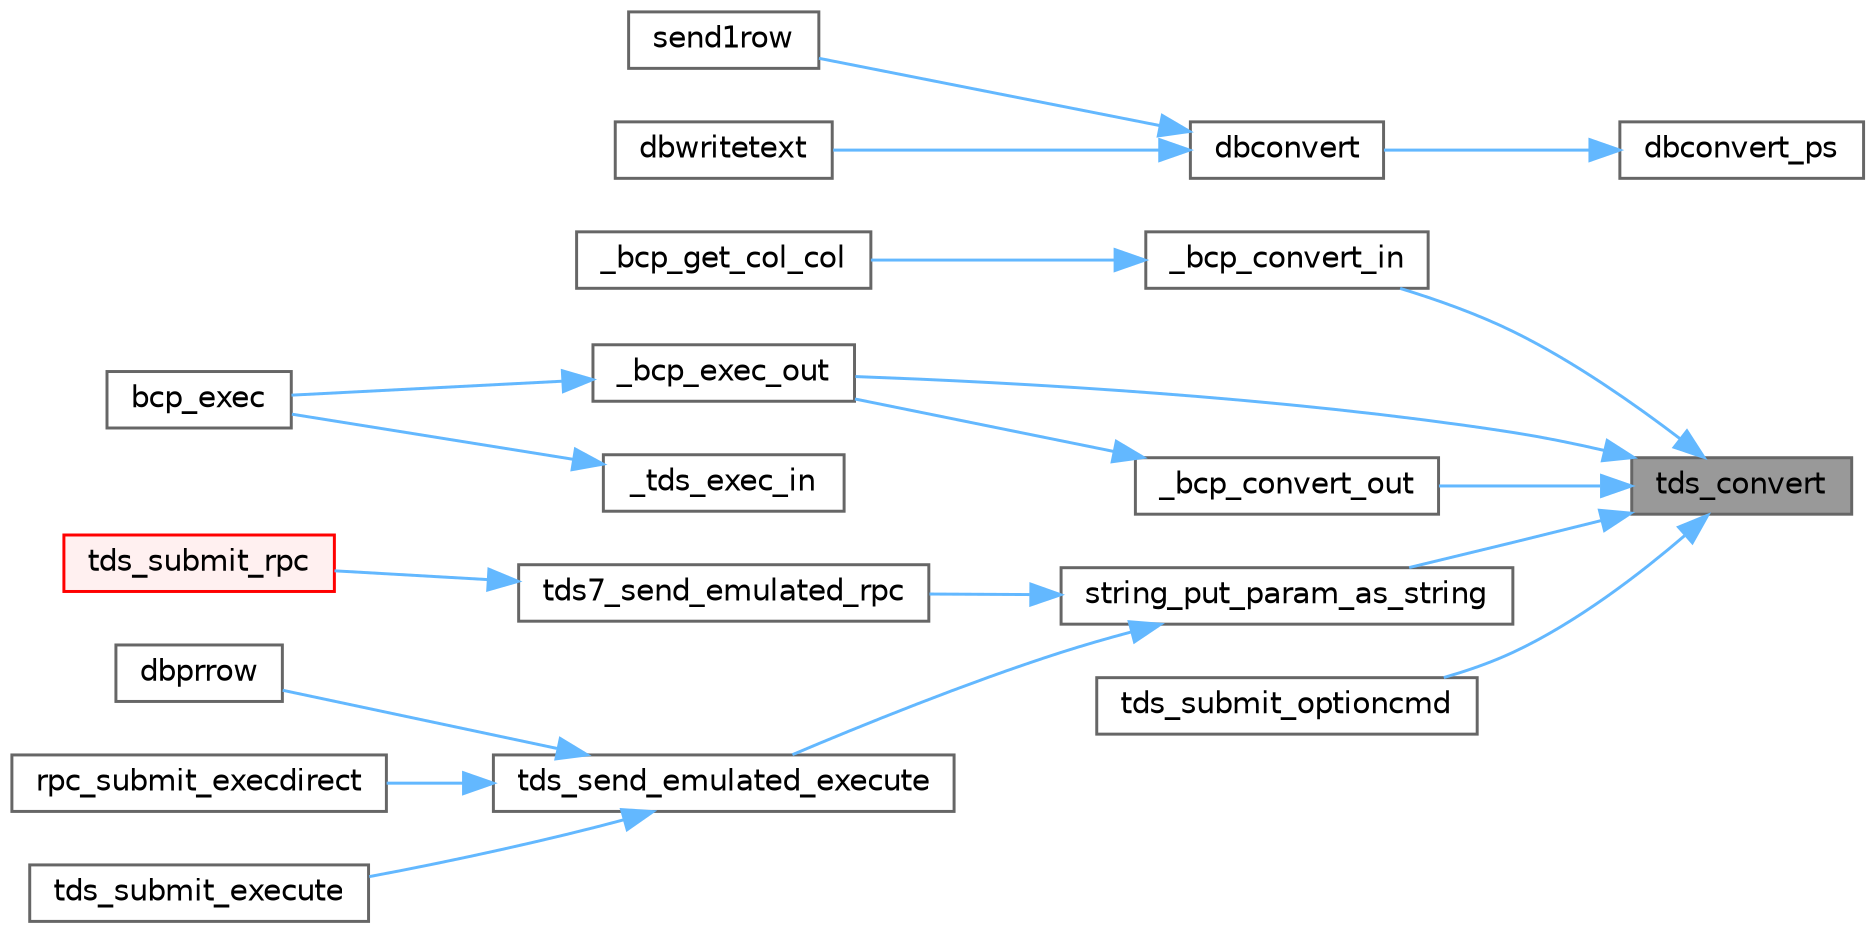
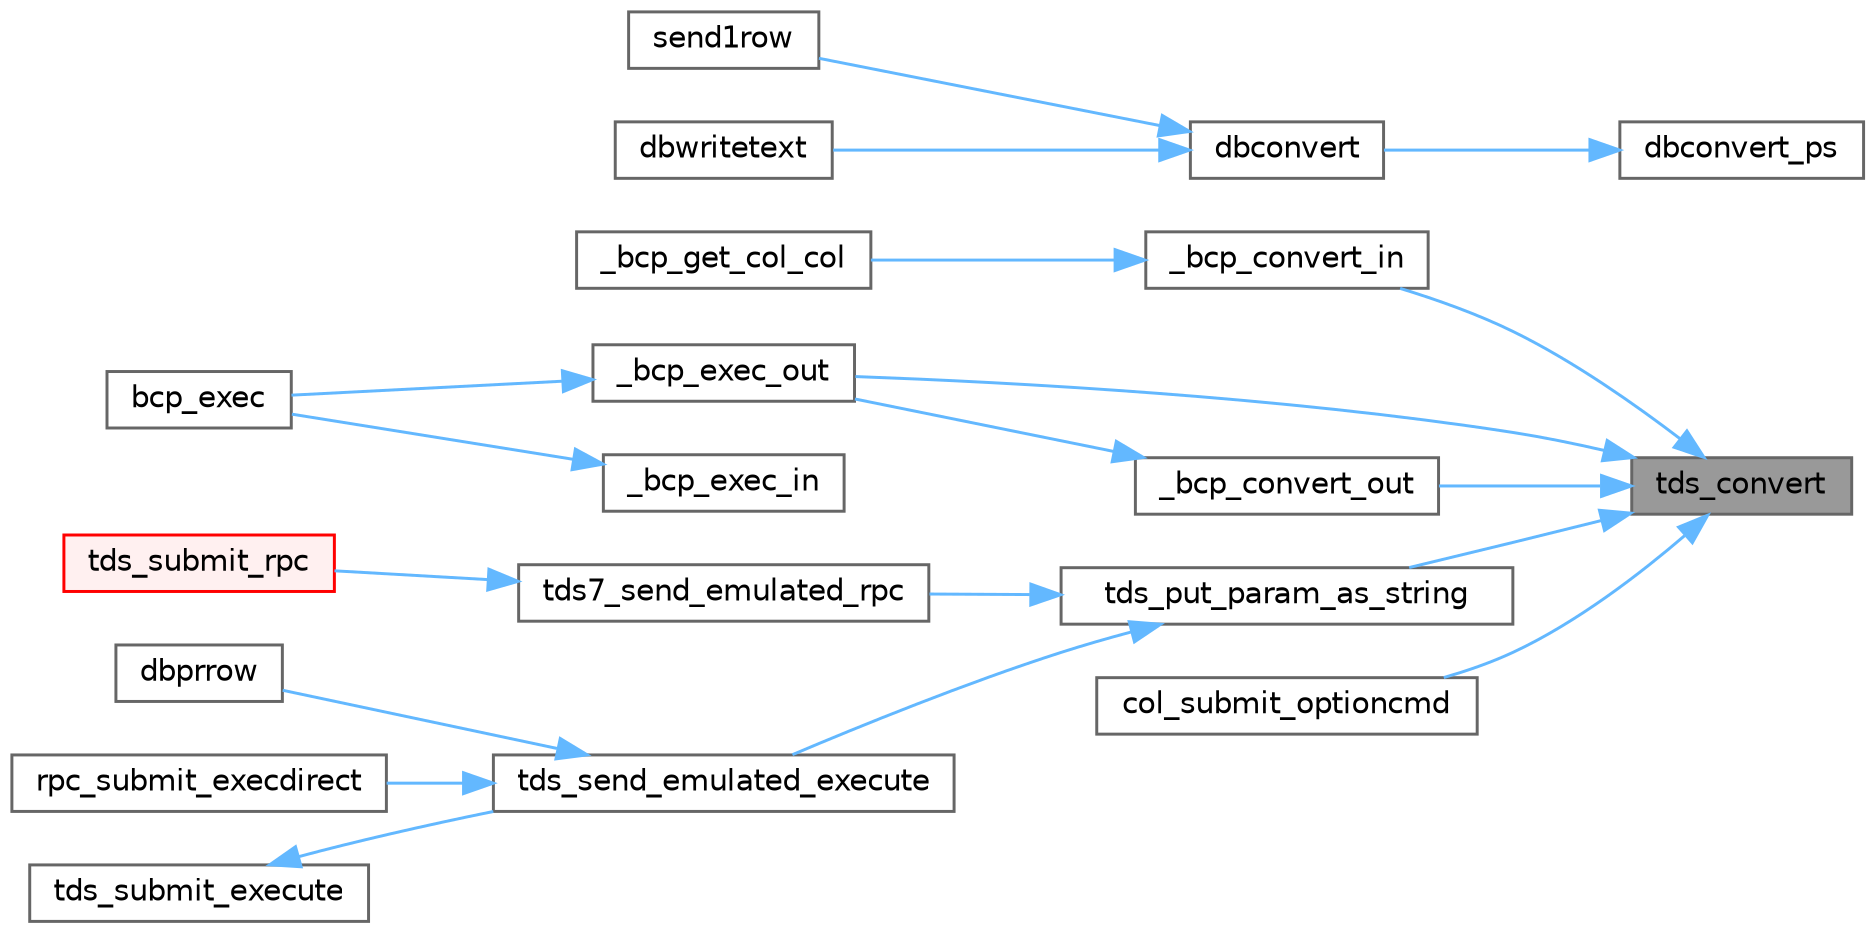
node "_tds_exec_in": label "_tds_exec_in" -> "_bcp_exec_in"
node "string_put_param_as_string": label "string_put_param_as_string" -> "tds_put_param_as_string"
node "tds_submit_optioncmd": label "tds_submit_optioncmd" -> "col_submit_optioncmd"
edge "tds_submit_execute" -> "tds_send_emulated_execute": reversed
